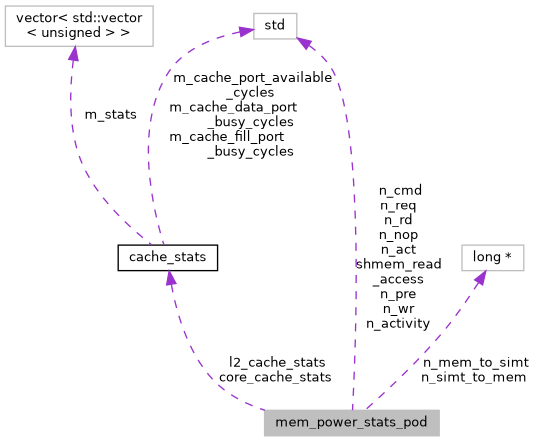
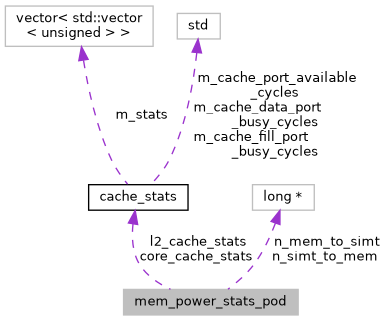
edge "mem_power_stats_pod" -> "std": removed, label "n_cmd n_req n_rd n_nop n_act shmem_read _access n_pre n_wr n_activity"
